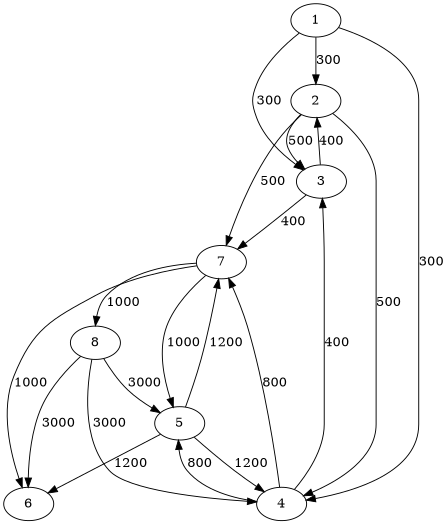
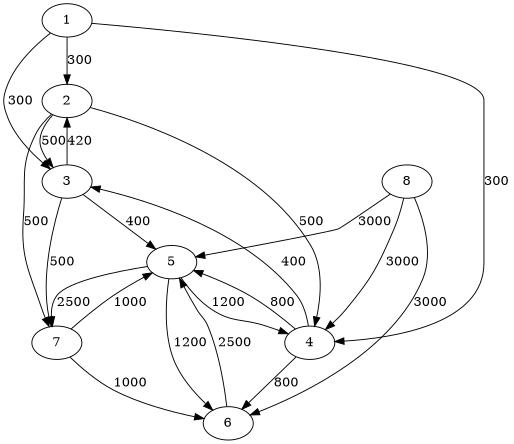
edge "3" -> "2": label "400" -> "420"
edge "3" -> "5": added, label "400"
edge "3" -> "7": label "400" -> "500"
edge "7" -> "8": removed, label "1000"
edge "6" -> "5": added, label "2500"
edge "5" -> "7": label "1200" -> "2500"
edge "4" -> "7": now "4" -> "6"
